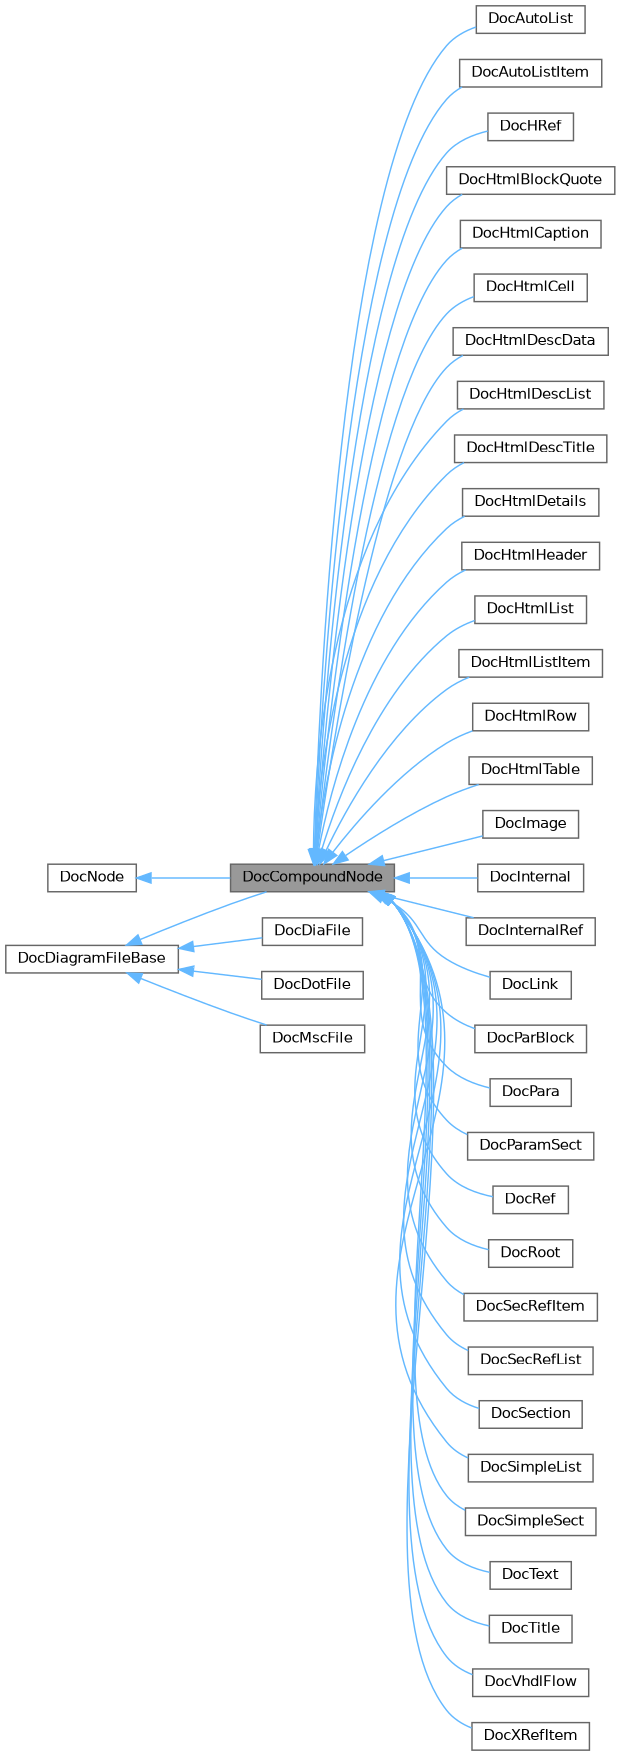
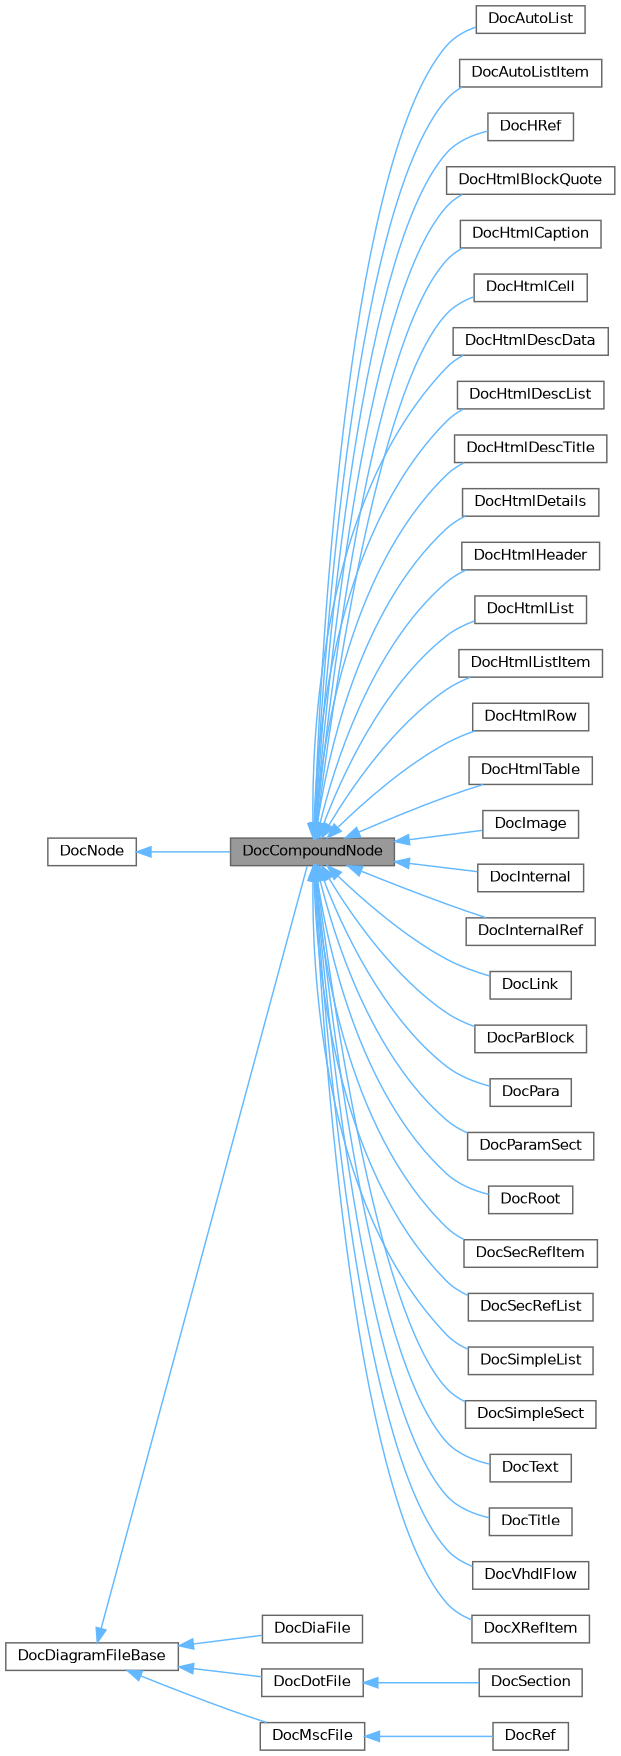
edge "DocRef" -> "DocCompoundNode": now "DocRef" -> "DocMscFile"
edge "DocSection" -> "DocCompoundNode": now "DocSection" -> "DocDotFile"
